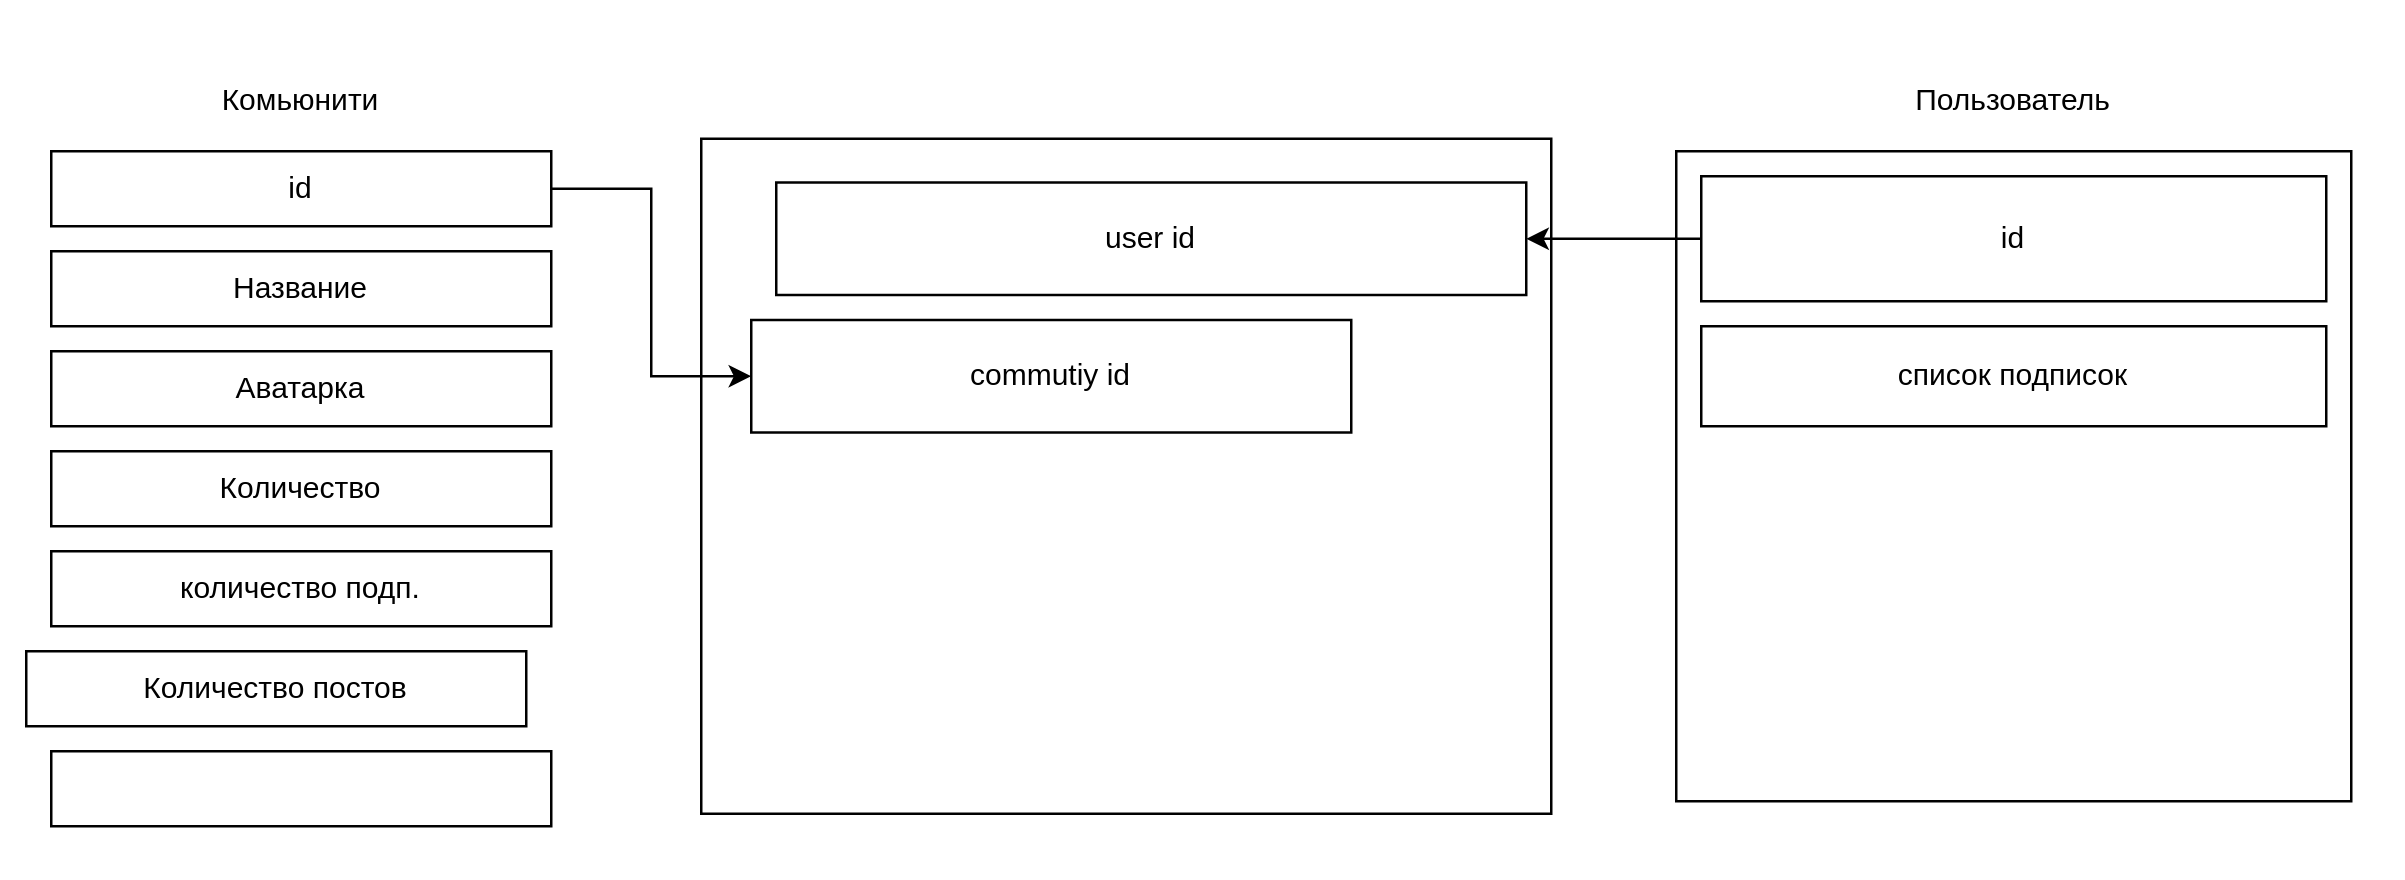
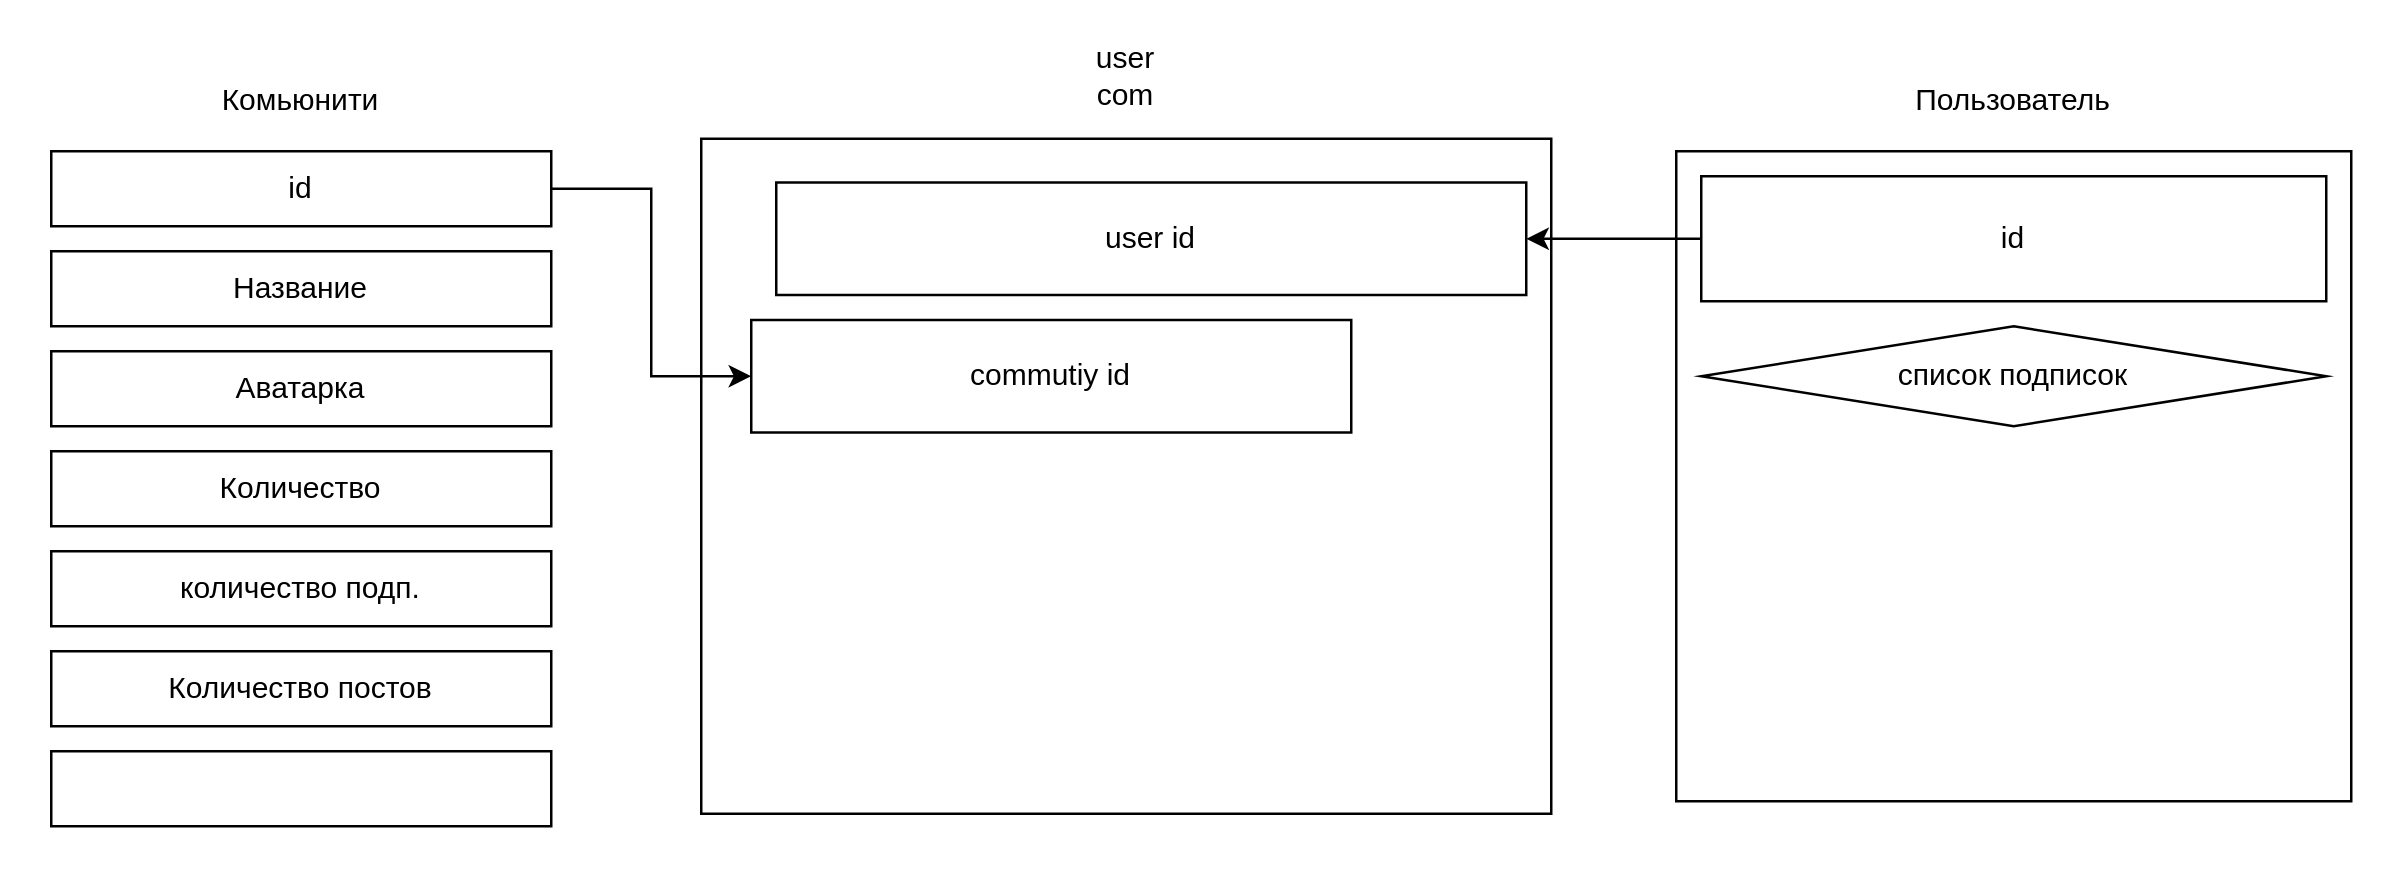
node "user com": added
node "список подписок": shape rectangle -> diamond
node "Количество постов": moved (276, 689) -> (301, 689)
